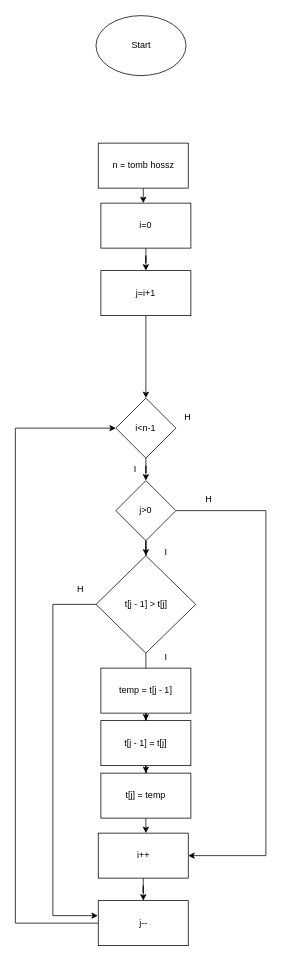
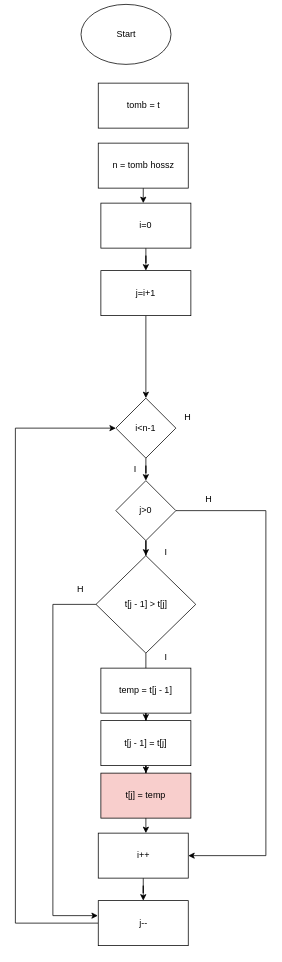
node "Start": moved (141, 45) -> (126, 34)
node "tomb = t": added
node "t[j] = temp": fillcolor #ffffff -> #f8cecc
